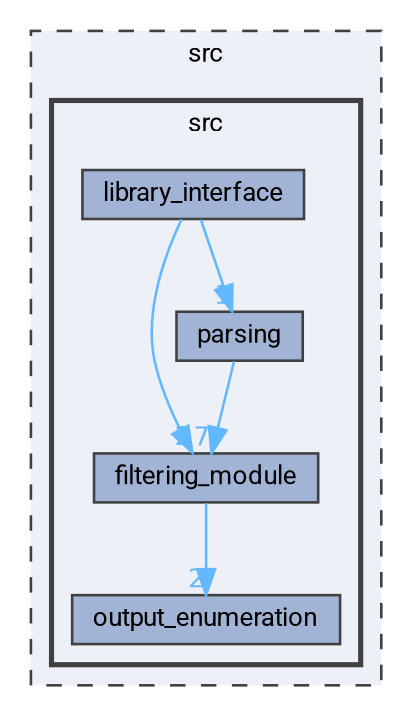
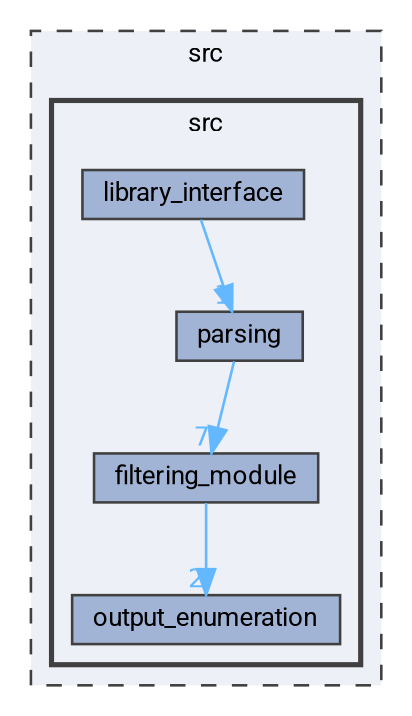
edge "library_interface" -> "filtering_module": removed
